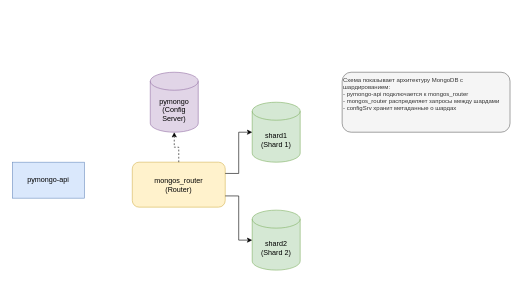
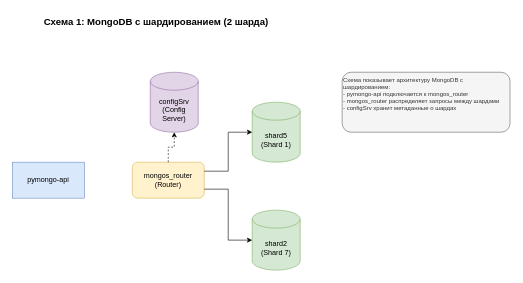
node "Схема 1: MongoDB с шардированием (2 шарда)": added
node "pymongo (Config Server)": label "pymongo (Config Server)" -> "configSrv (Config Server)"
node "shard1 (Shard 1)": label "shard1 (Shard 1)" -> "shard5 (Shard 1)"
node "mongos_router (Router)": size 93x45 -> 72x36
node "shard2 (Shard 2)": label "shard2 (Shard 2)" -> "shard2 (Shard 7)"
